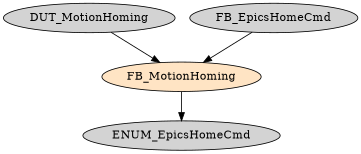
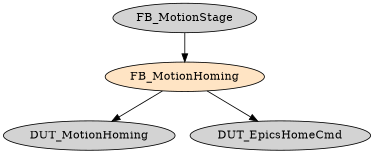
node "FB_EpicsHomeCmd": label "FB_EpicsHomeCmd" -> "FB_MotionStage"
edge "DUT_MotionHoming" -> "FB_MotionHoming": reversed
node "ENUM_EpicsHomeCmd": label "ENUM_EpicsHomeCmd" -> "DUT_EpicsHomeCmd"
